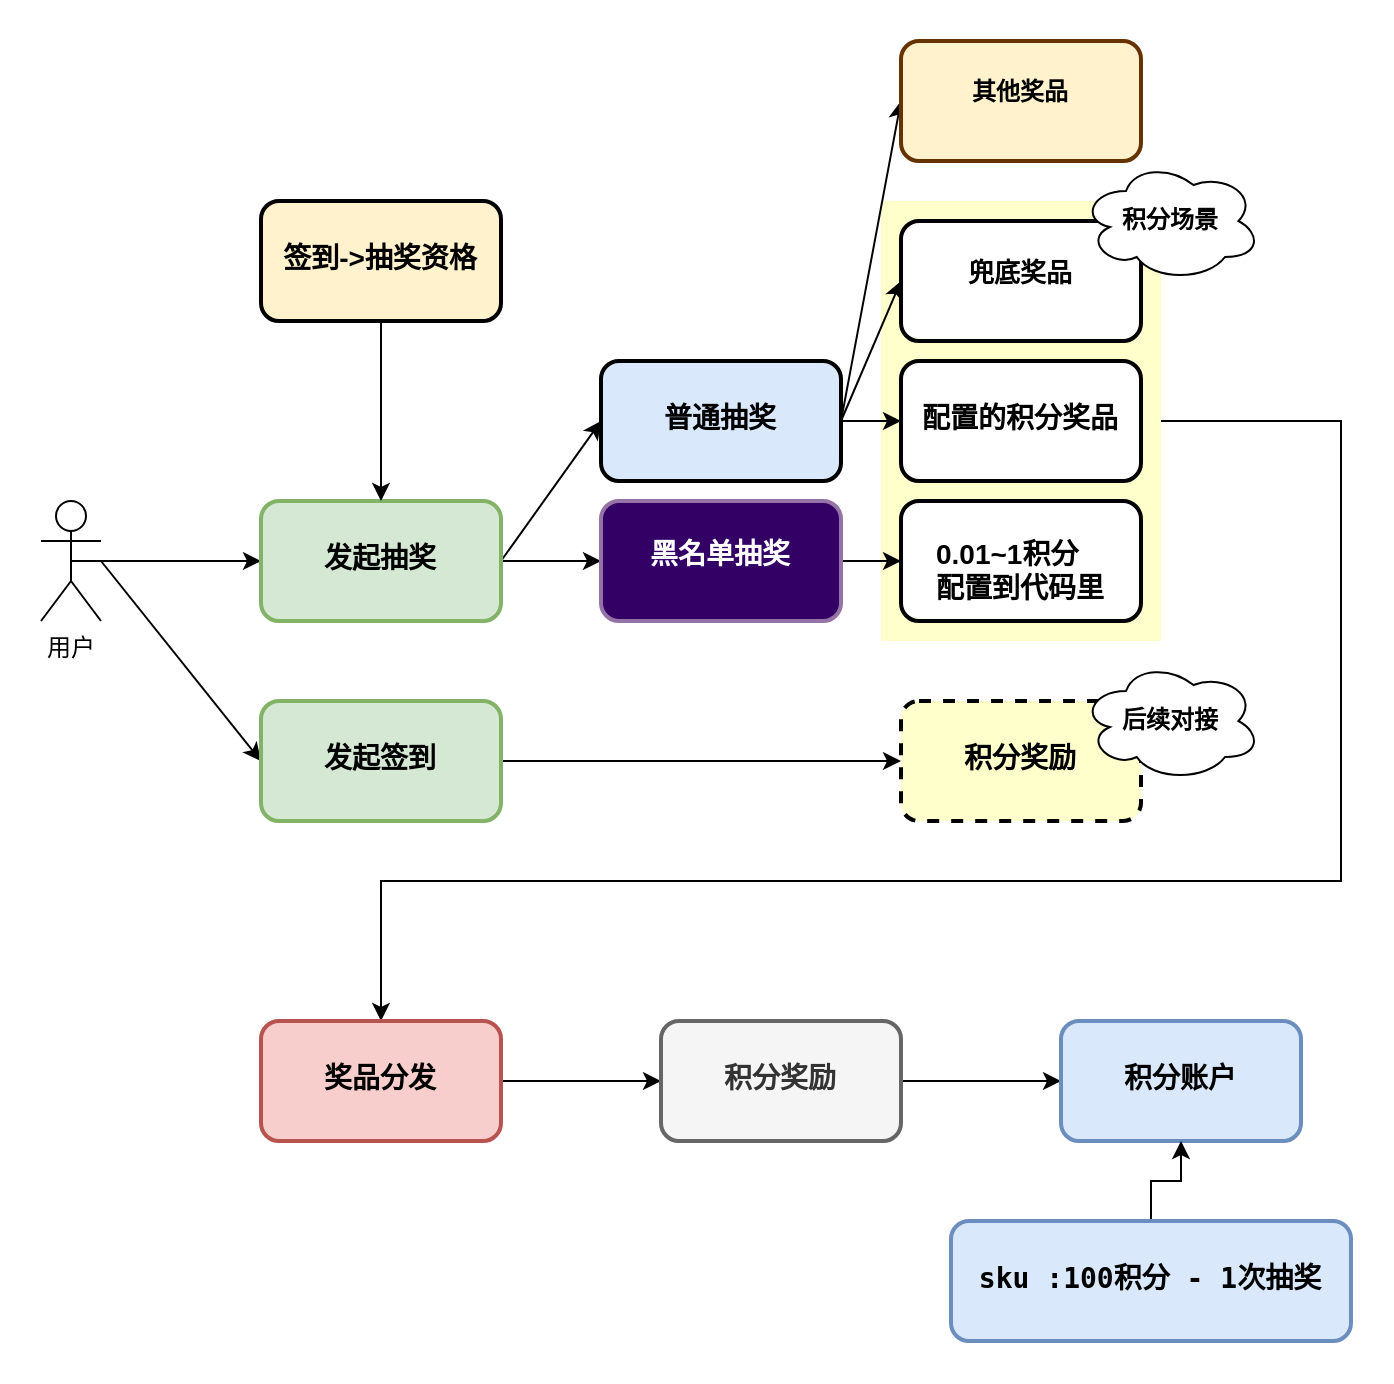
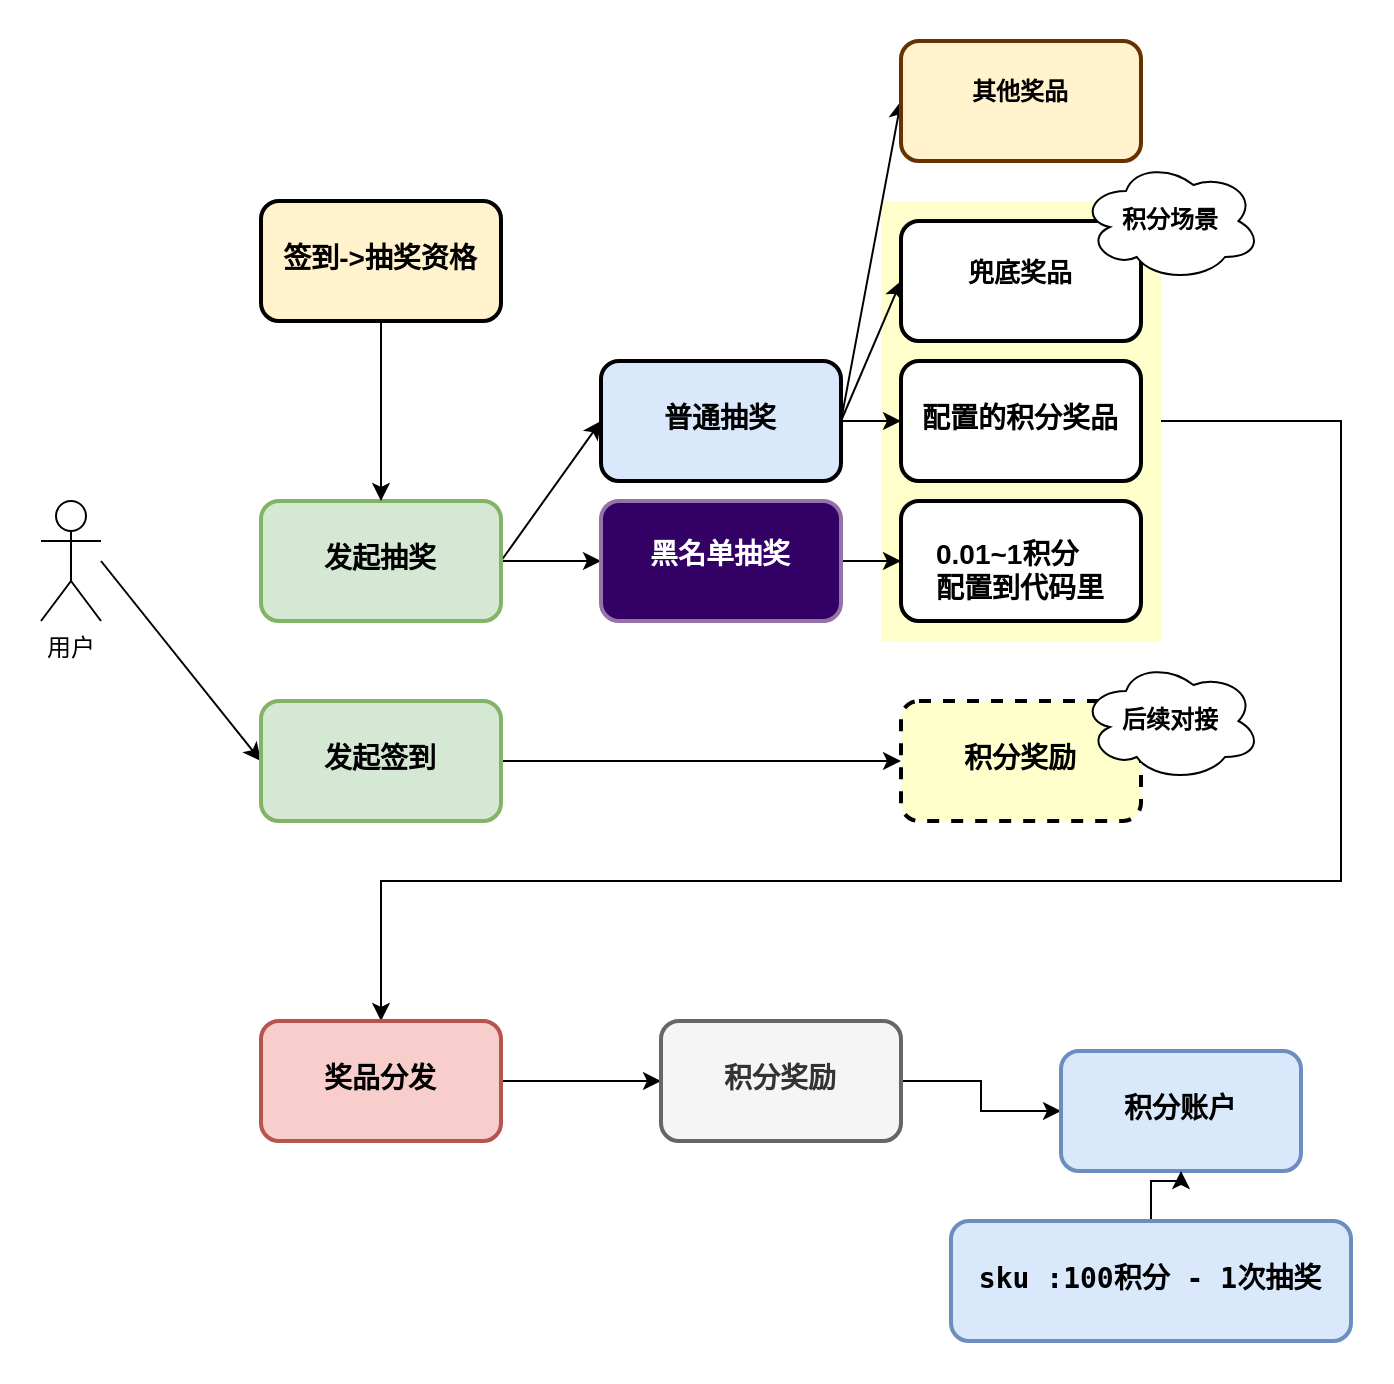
edge "用户" -> "发起抽奖": removed
node "积分账户": moved (1181, 1081) -> (1181, 1111)
